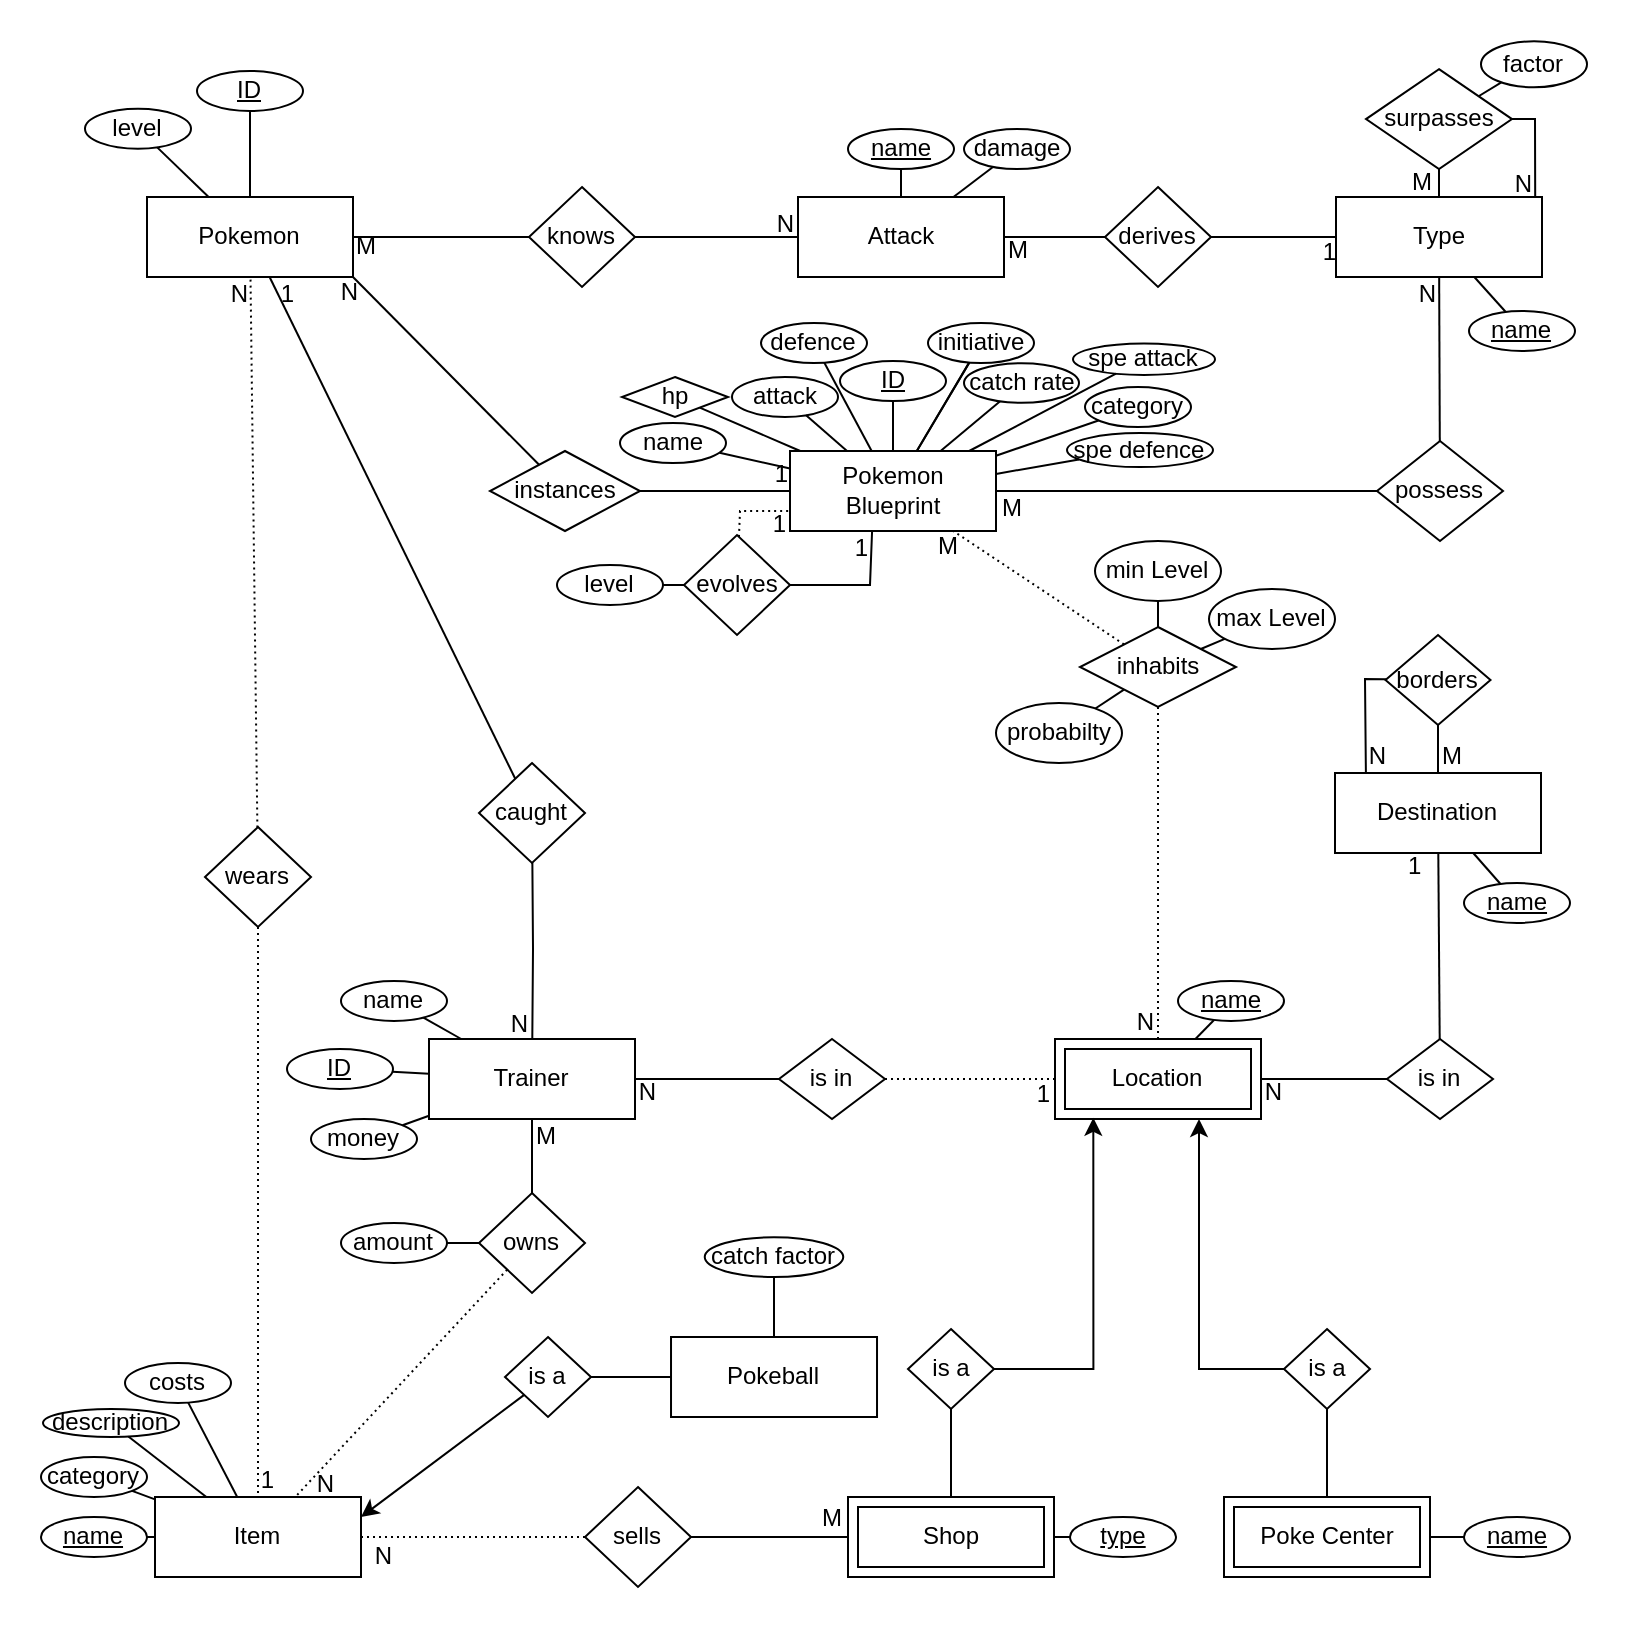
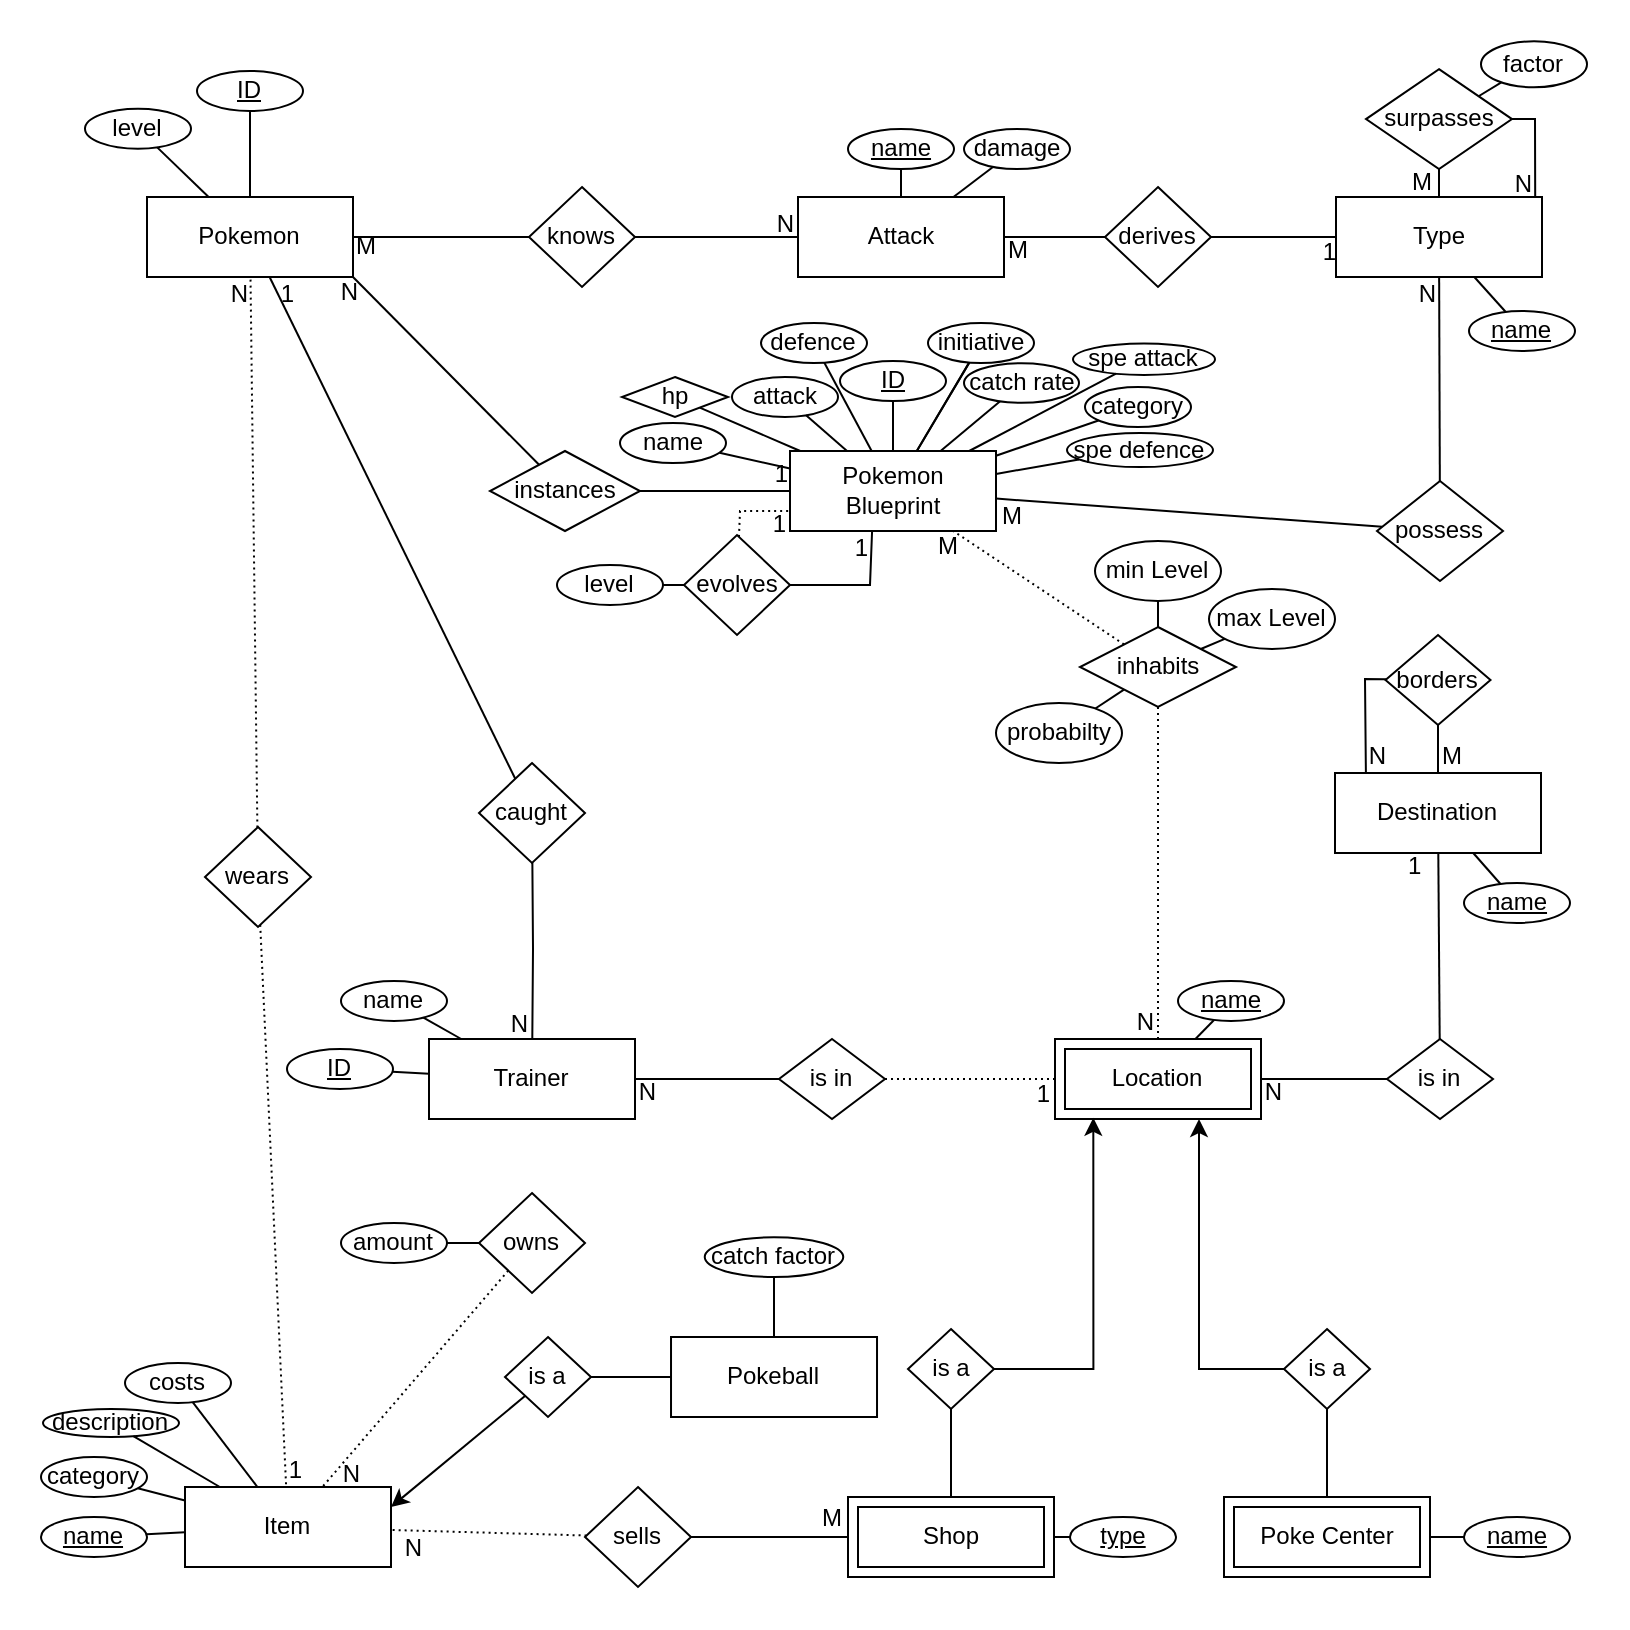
node "possess": moved (1440, 491) -> (1440, 531)
edge "Trainer" -- "money": removed
node "money": removed
edge "Trainer" -- "owns": removed, label "M"
node "Item": moved (258, 1537) -> (288, 1527)
